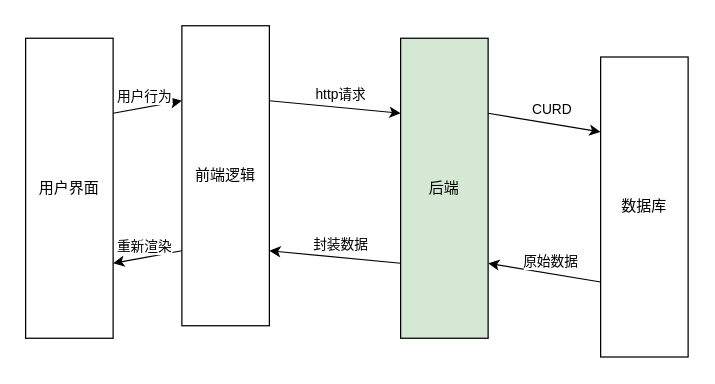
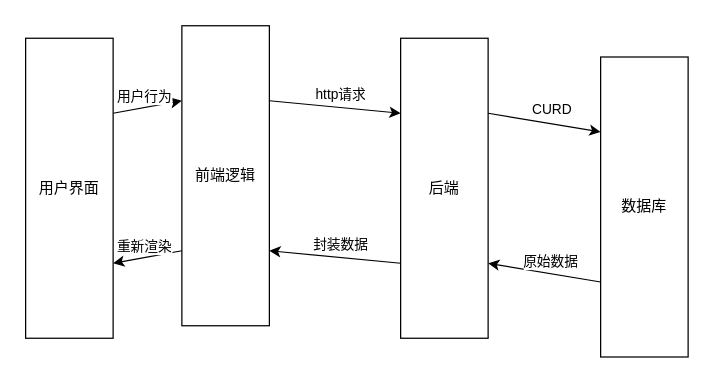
node "后端": fillcolor #d5e8d4 -> #ffffff
